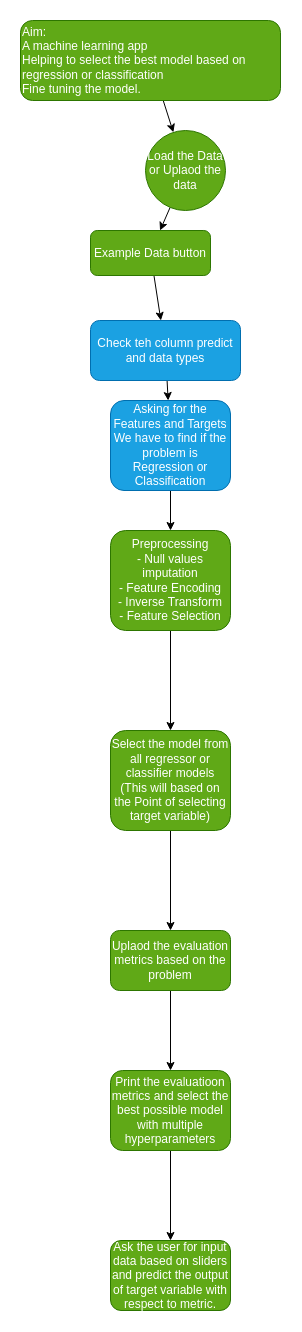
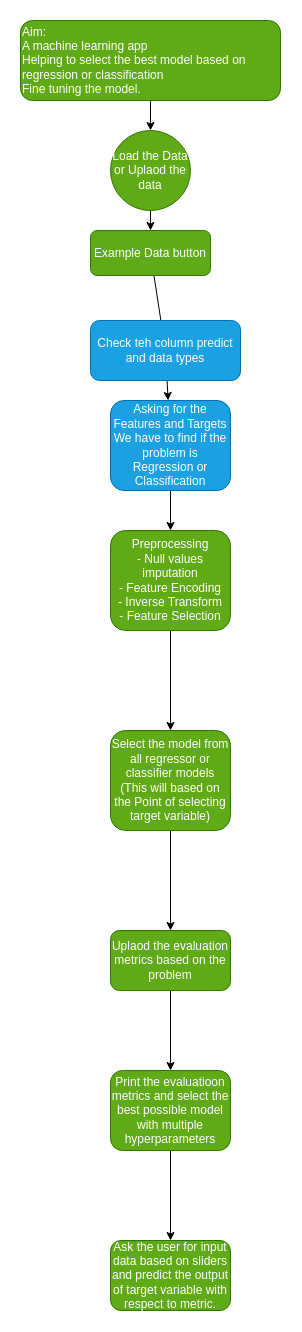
node "Load the Data or Uplaod the data": moved (186, 171) -> (151, 171)
edge "Example Data button" -> "Check teh column predict and data types": arrowhead classic -> none
